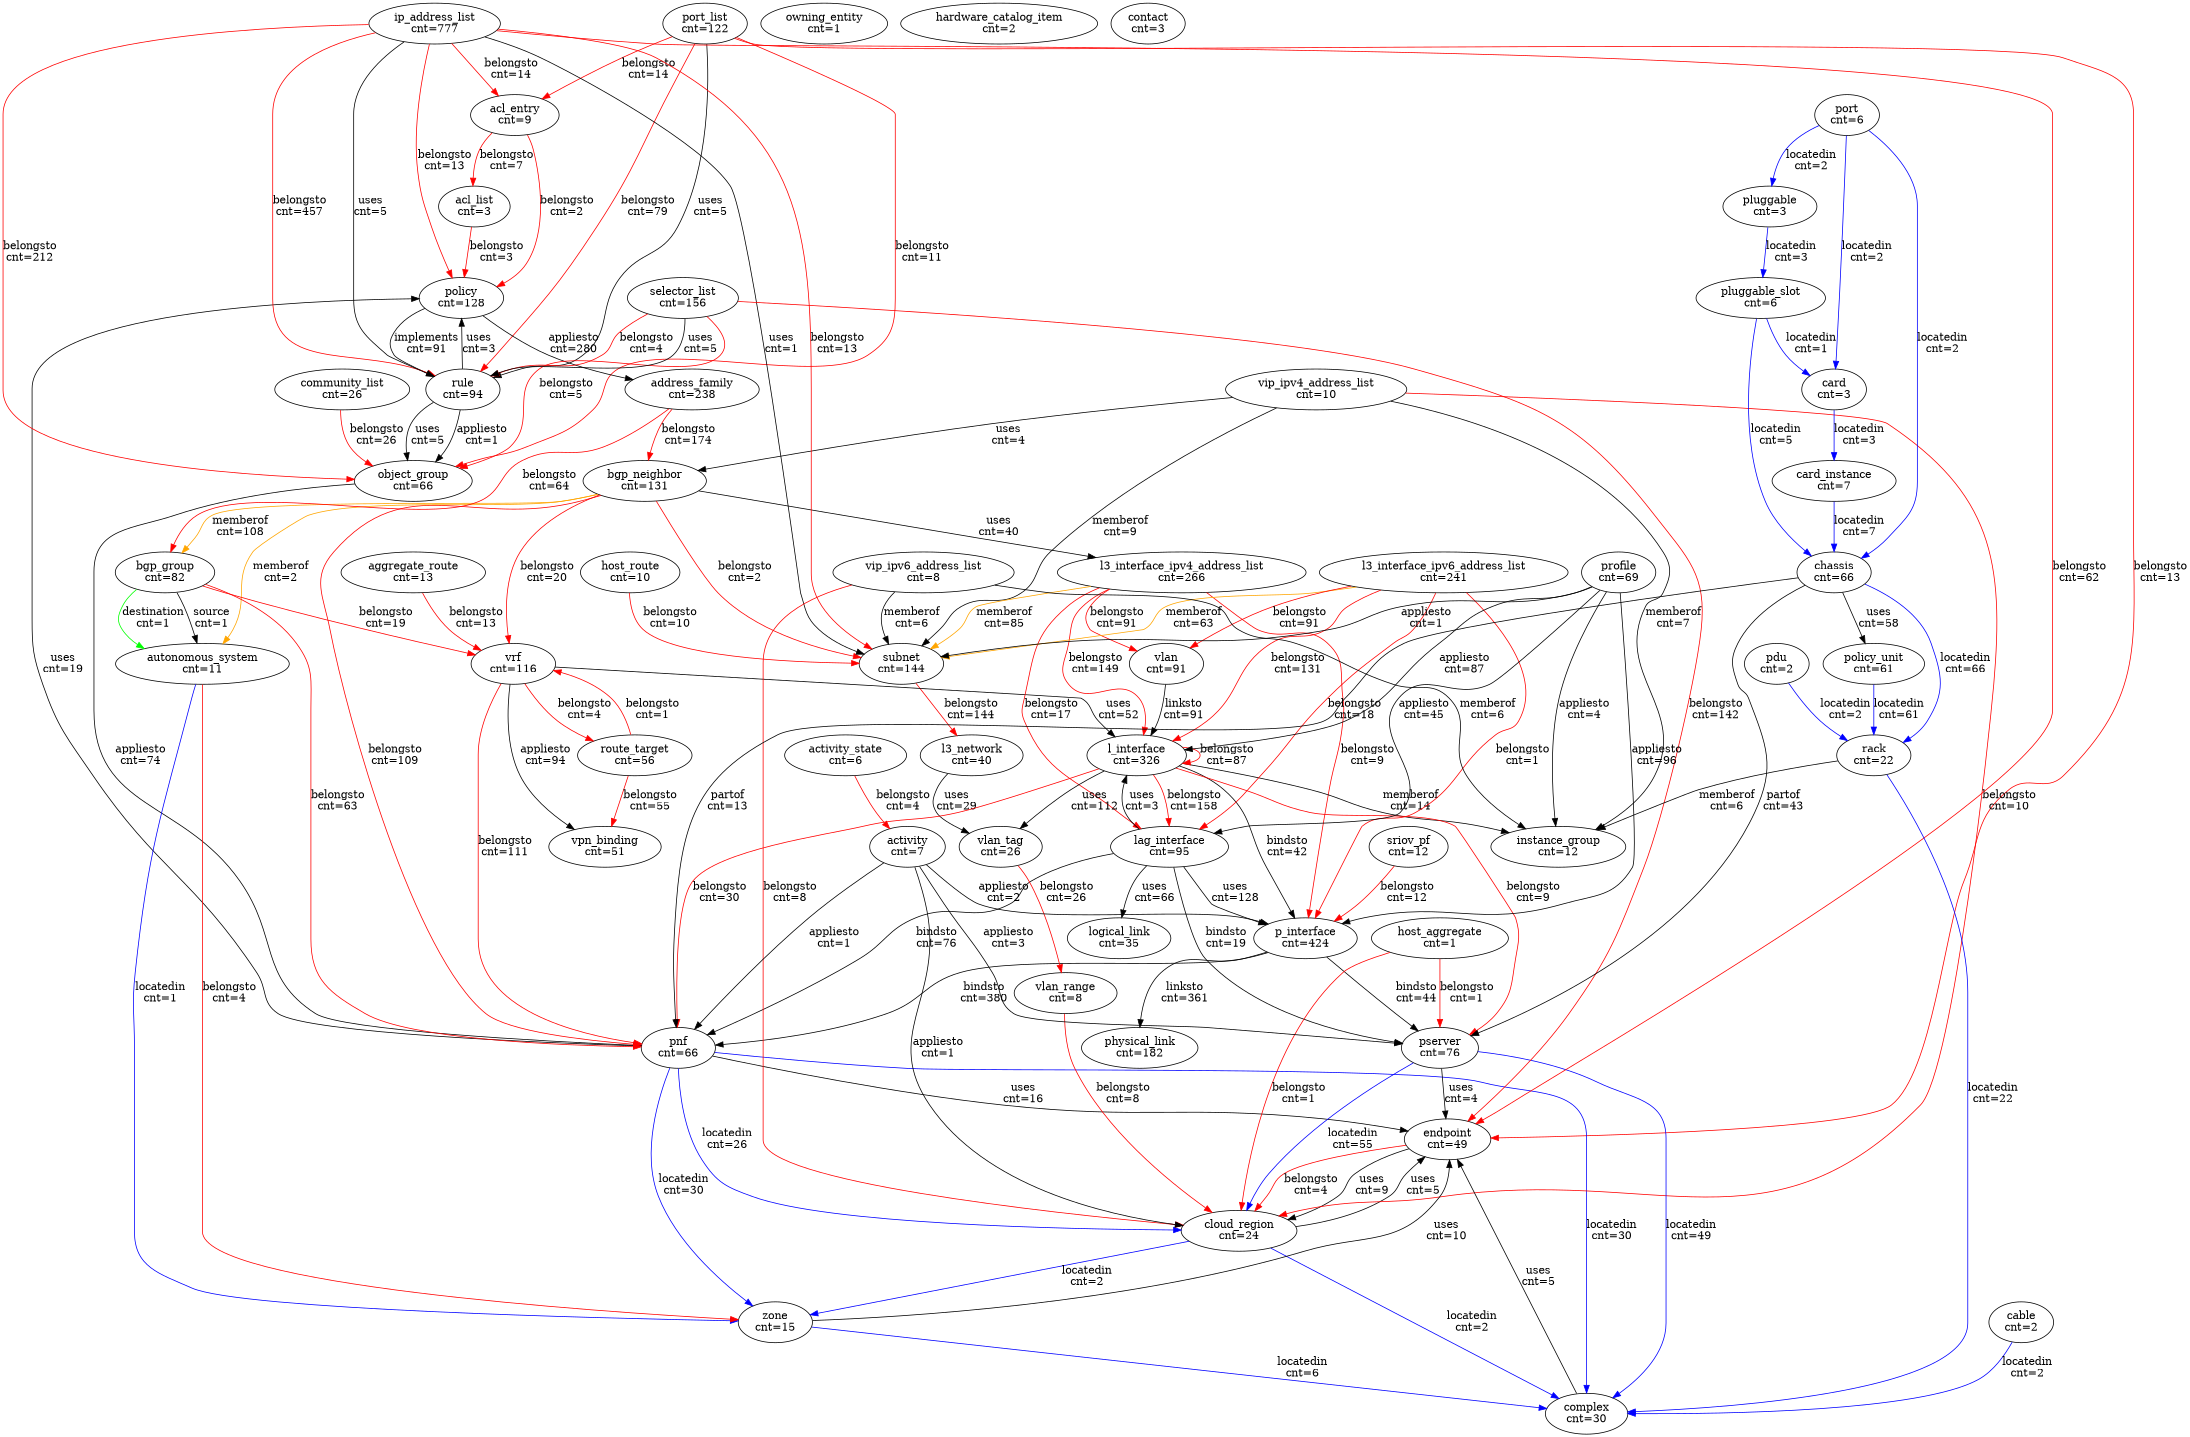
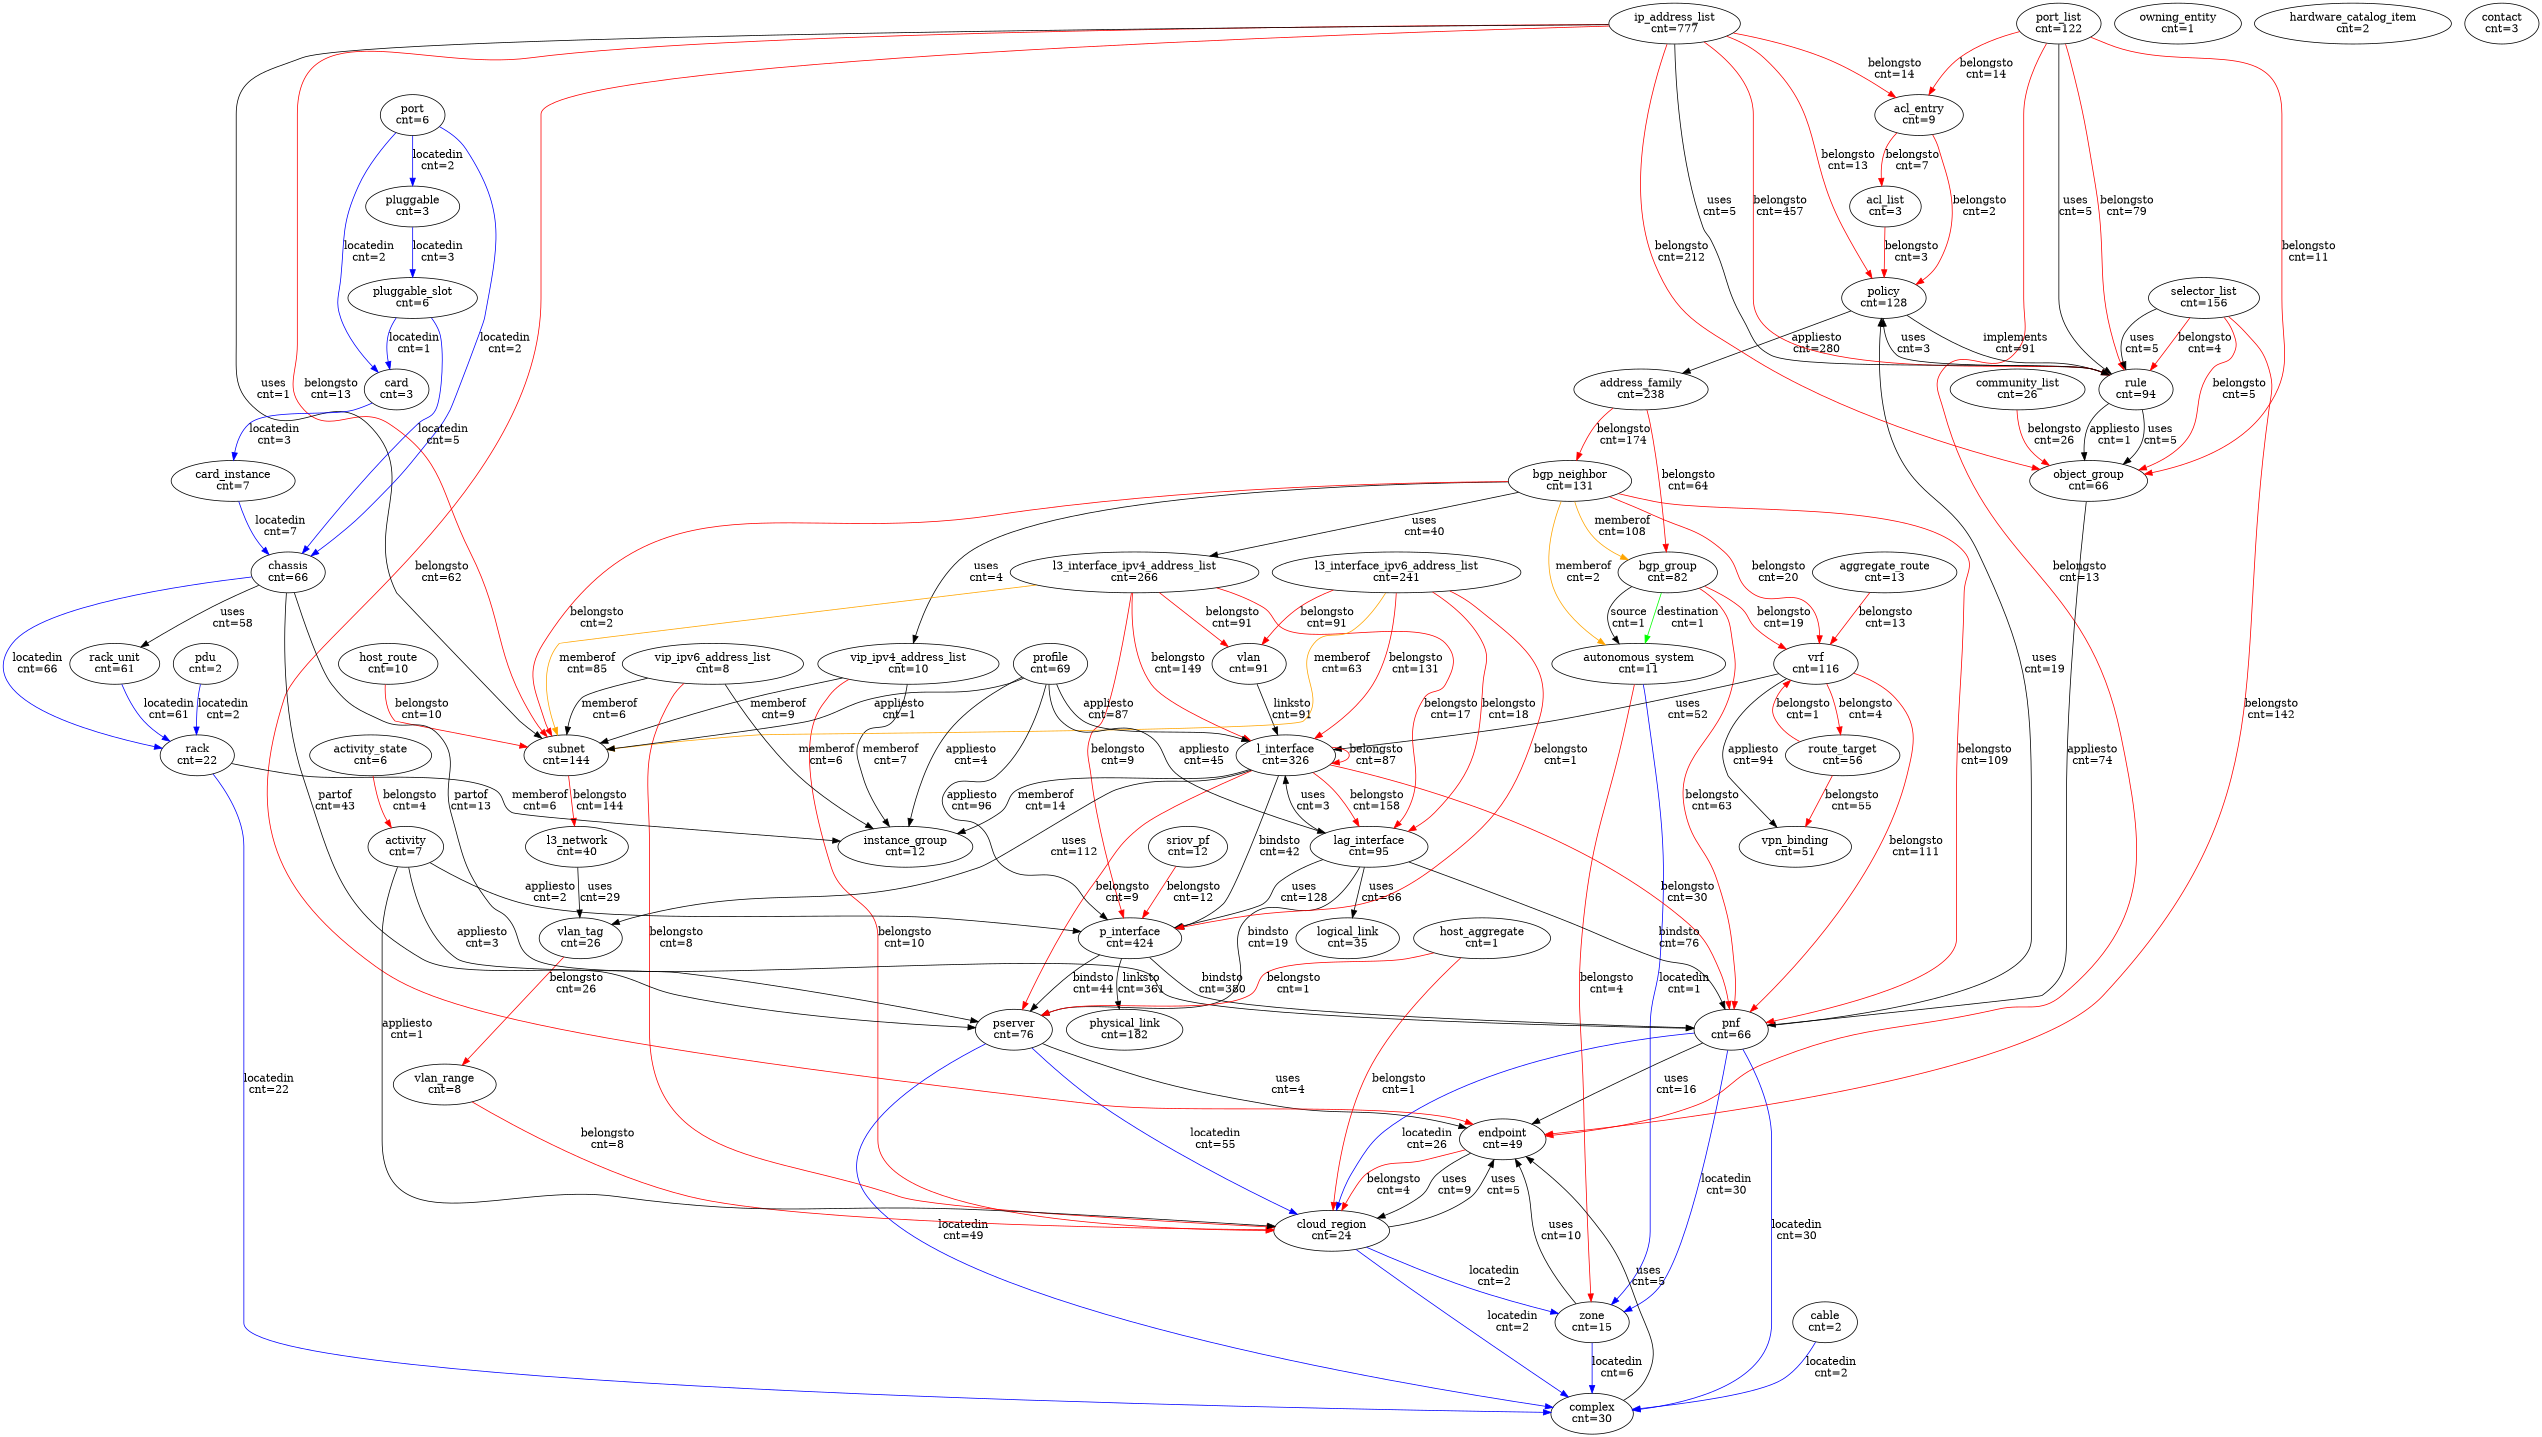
edge "vip_ipv4_address_list cnt=10" -> "bgp_neighbor cnt=131": reversed
node "policy_unit cnt=61": label "policy_unit cnt=61" -> "rack_unit cnt=61"
edge "activity cnt=7" -> "pnf cnt=66": removed, label "appliesto cnt=1"
